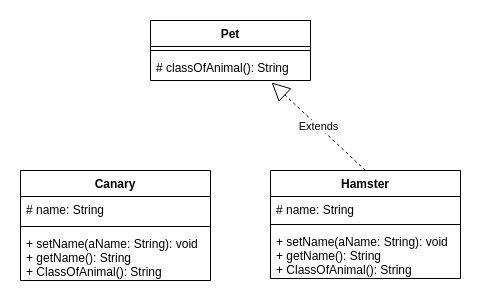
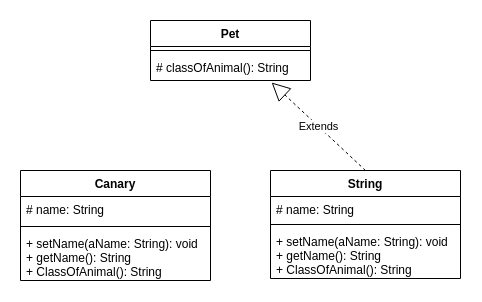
node "Hamster": label "Hamster" -> "String"
